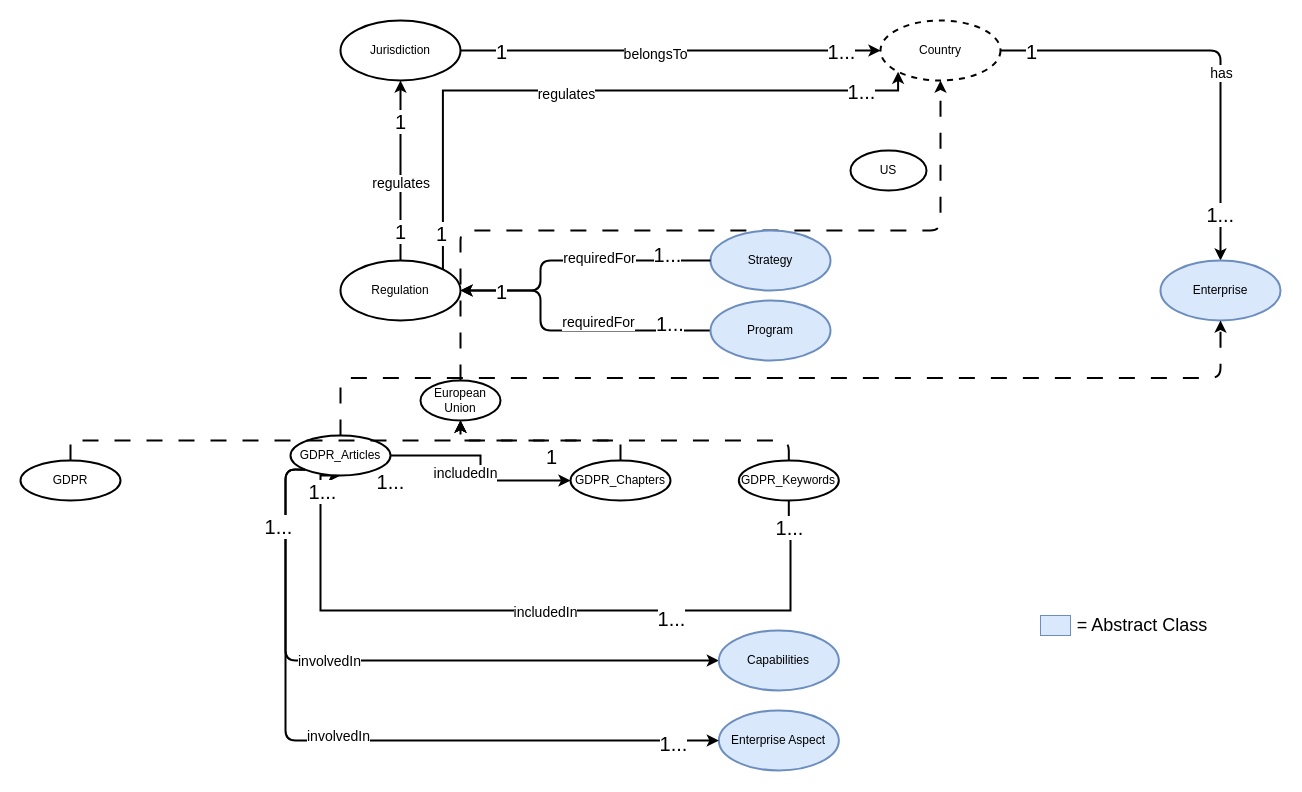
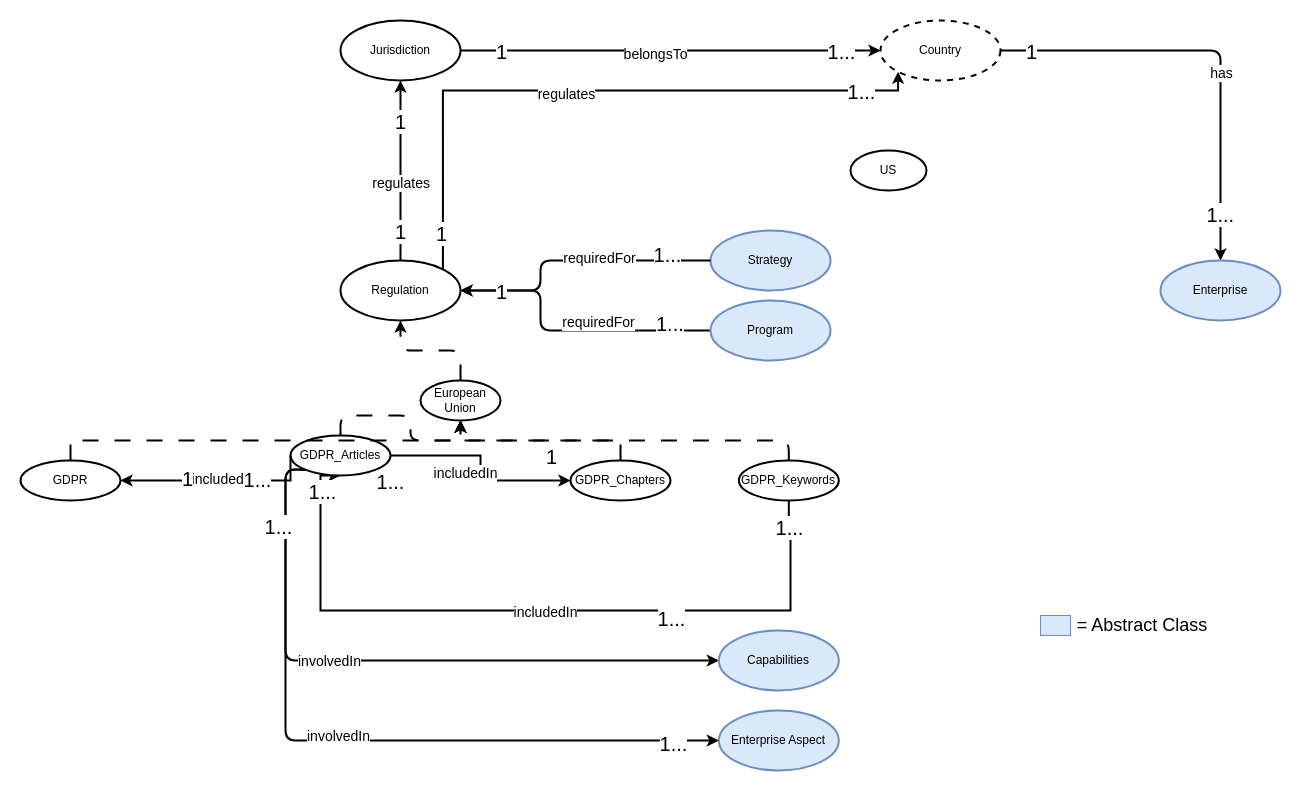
edge "European Union" -> "Country": now "European Union" -> "Regulation"
edge "GDPR_Articles" -> "Enterprise": now "GDPR_Articles" -> "European Union"
edge "GDPR_Articles" -> "GDPR": added, labels "1", "includedIn", "1..."
